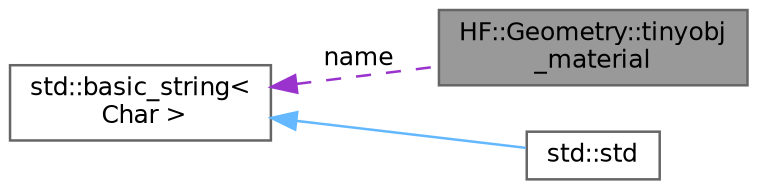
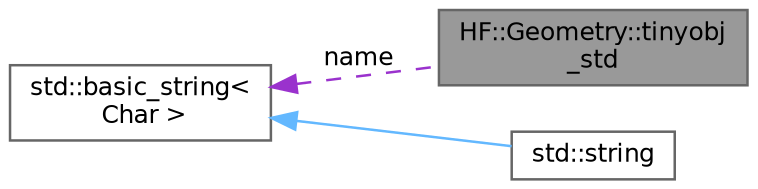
node "HF::Geometry::tinyobj _material": label "HF::Geometry::tinyobj _material" -> "HF::Geometry::tinyobj _std"
node "std::std": label "std::std" -> "std::string"
